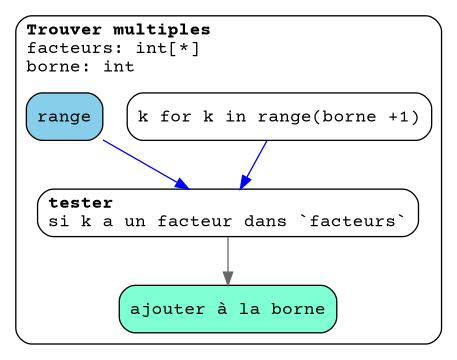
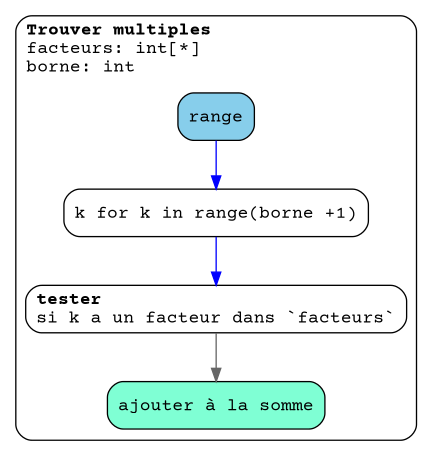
edge "range" -> "tester": now "range" -> "k for k in range(borne +1)"
node "ajouter à la borne": label "ajouter à la borne" -> "ajouter à la somme"
